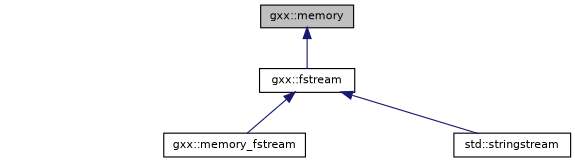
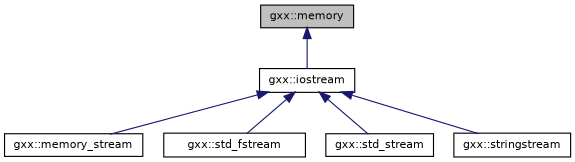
node "gxx::fstream": label "gxx::fstream" -> "gxx::iostream"
node "gxx::memory_stream": added
node "gxx::memory_fstream": label "gxx::memory_fstream" -> "gxx::std_fstream"
node "gxx::std_stream": added
node "std::stringstream": label "std::stringstream" -> "gxx::stringstream"
